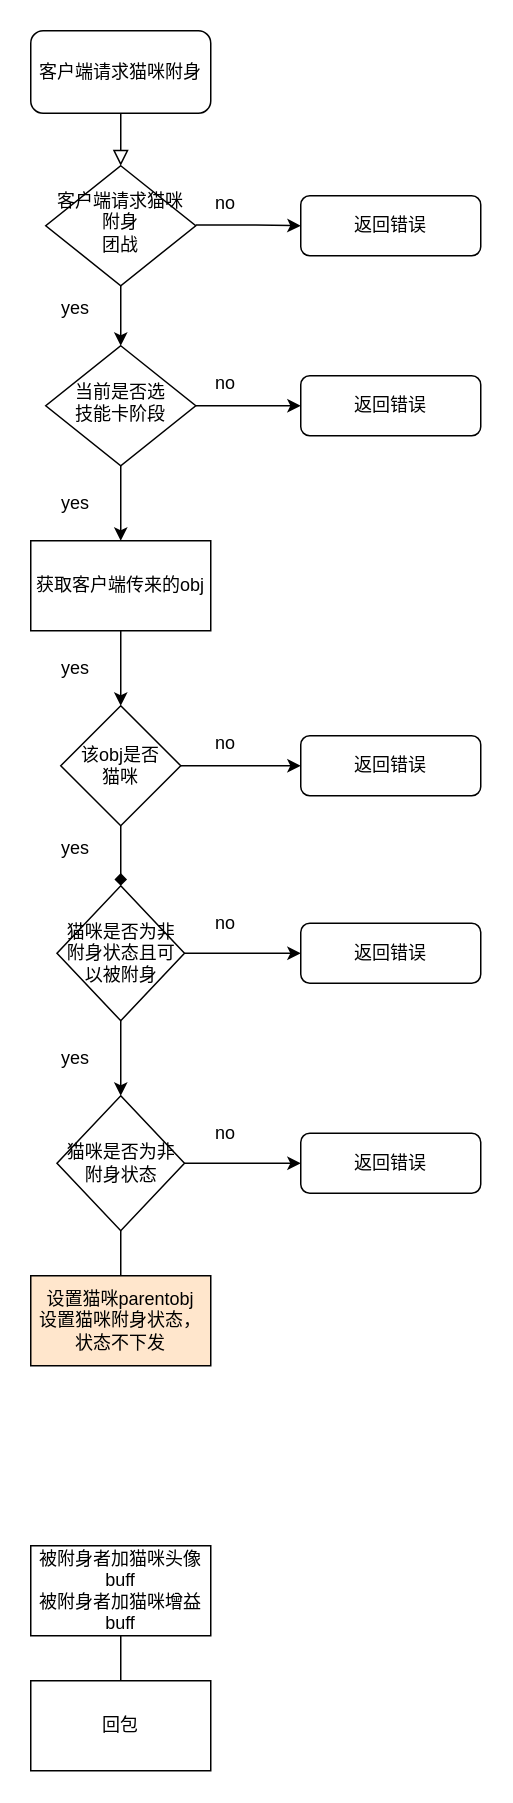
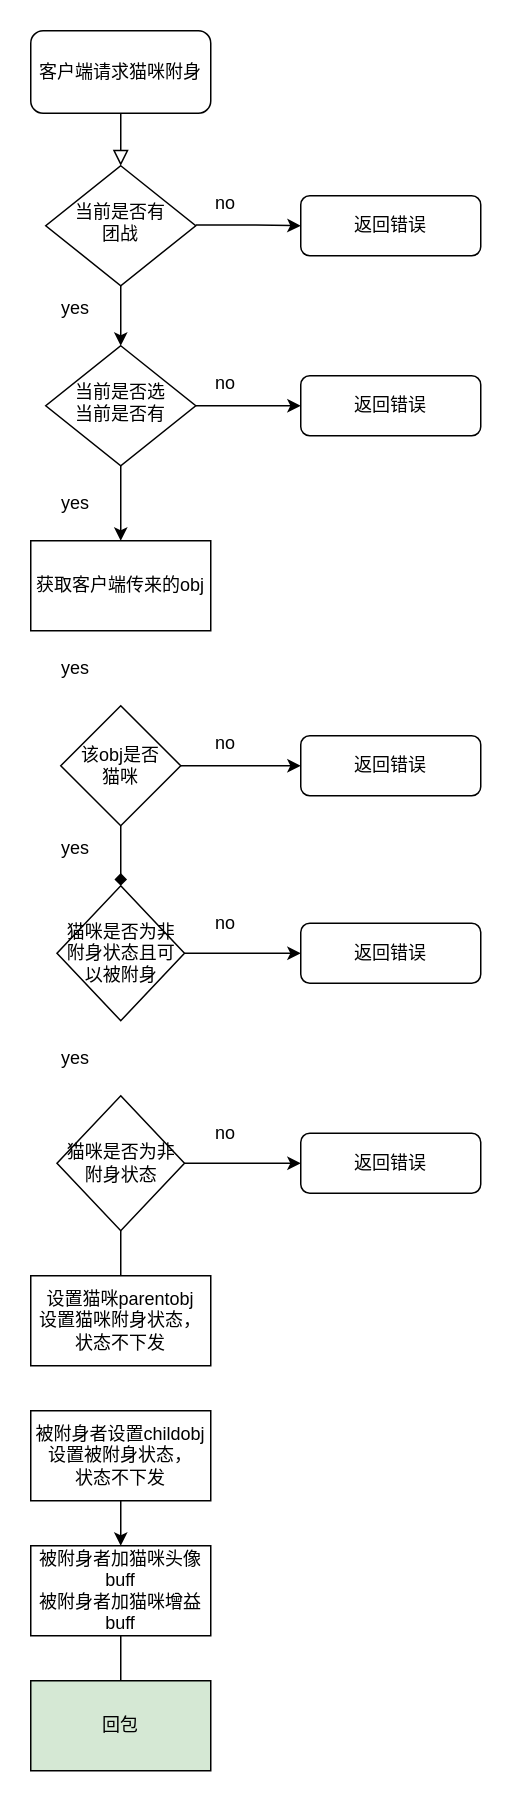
node "客户端请求猫咪附身 团战": label "客户端请求猫咪附身 团战" -> "当前是否有 团战"
node "当前是否选 技能卡阶段": label "当前是否选 技能卡阶段" -> "当前是否选 当前是否有"
edge "获取客户端传来的obj" -> "该obj是否 猫咪": removed
edge "猫咪是否为非附身状态且可以被附身" -> "猫咪是否为非附身状态": removed
node "设置猫咪parentobj 设置猫咪附身状态， 状态不下发": fillcolor #ffe6cc -> #ffffff
node "被附身者设置childobj 设置被附身状态， 状态不下发": added
edge "被附身者设置childobj 设置被附身状态， 状态不下发" -> "被附身者加猫咪头像buff 被附身者加猫咪增益buff": added
node "回包": fillcolor #ffffff -> #d5e8d4
